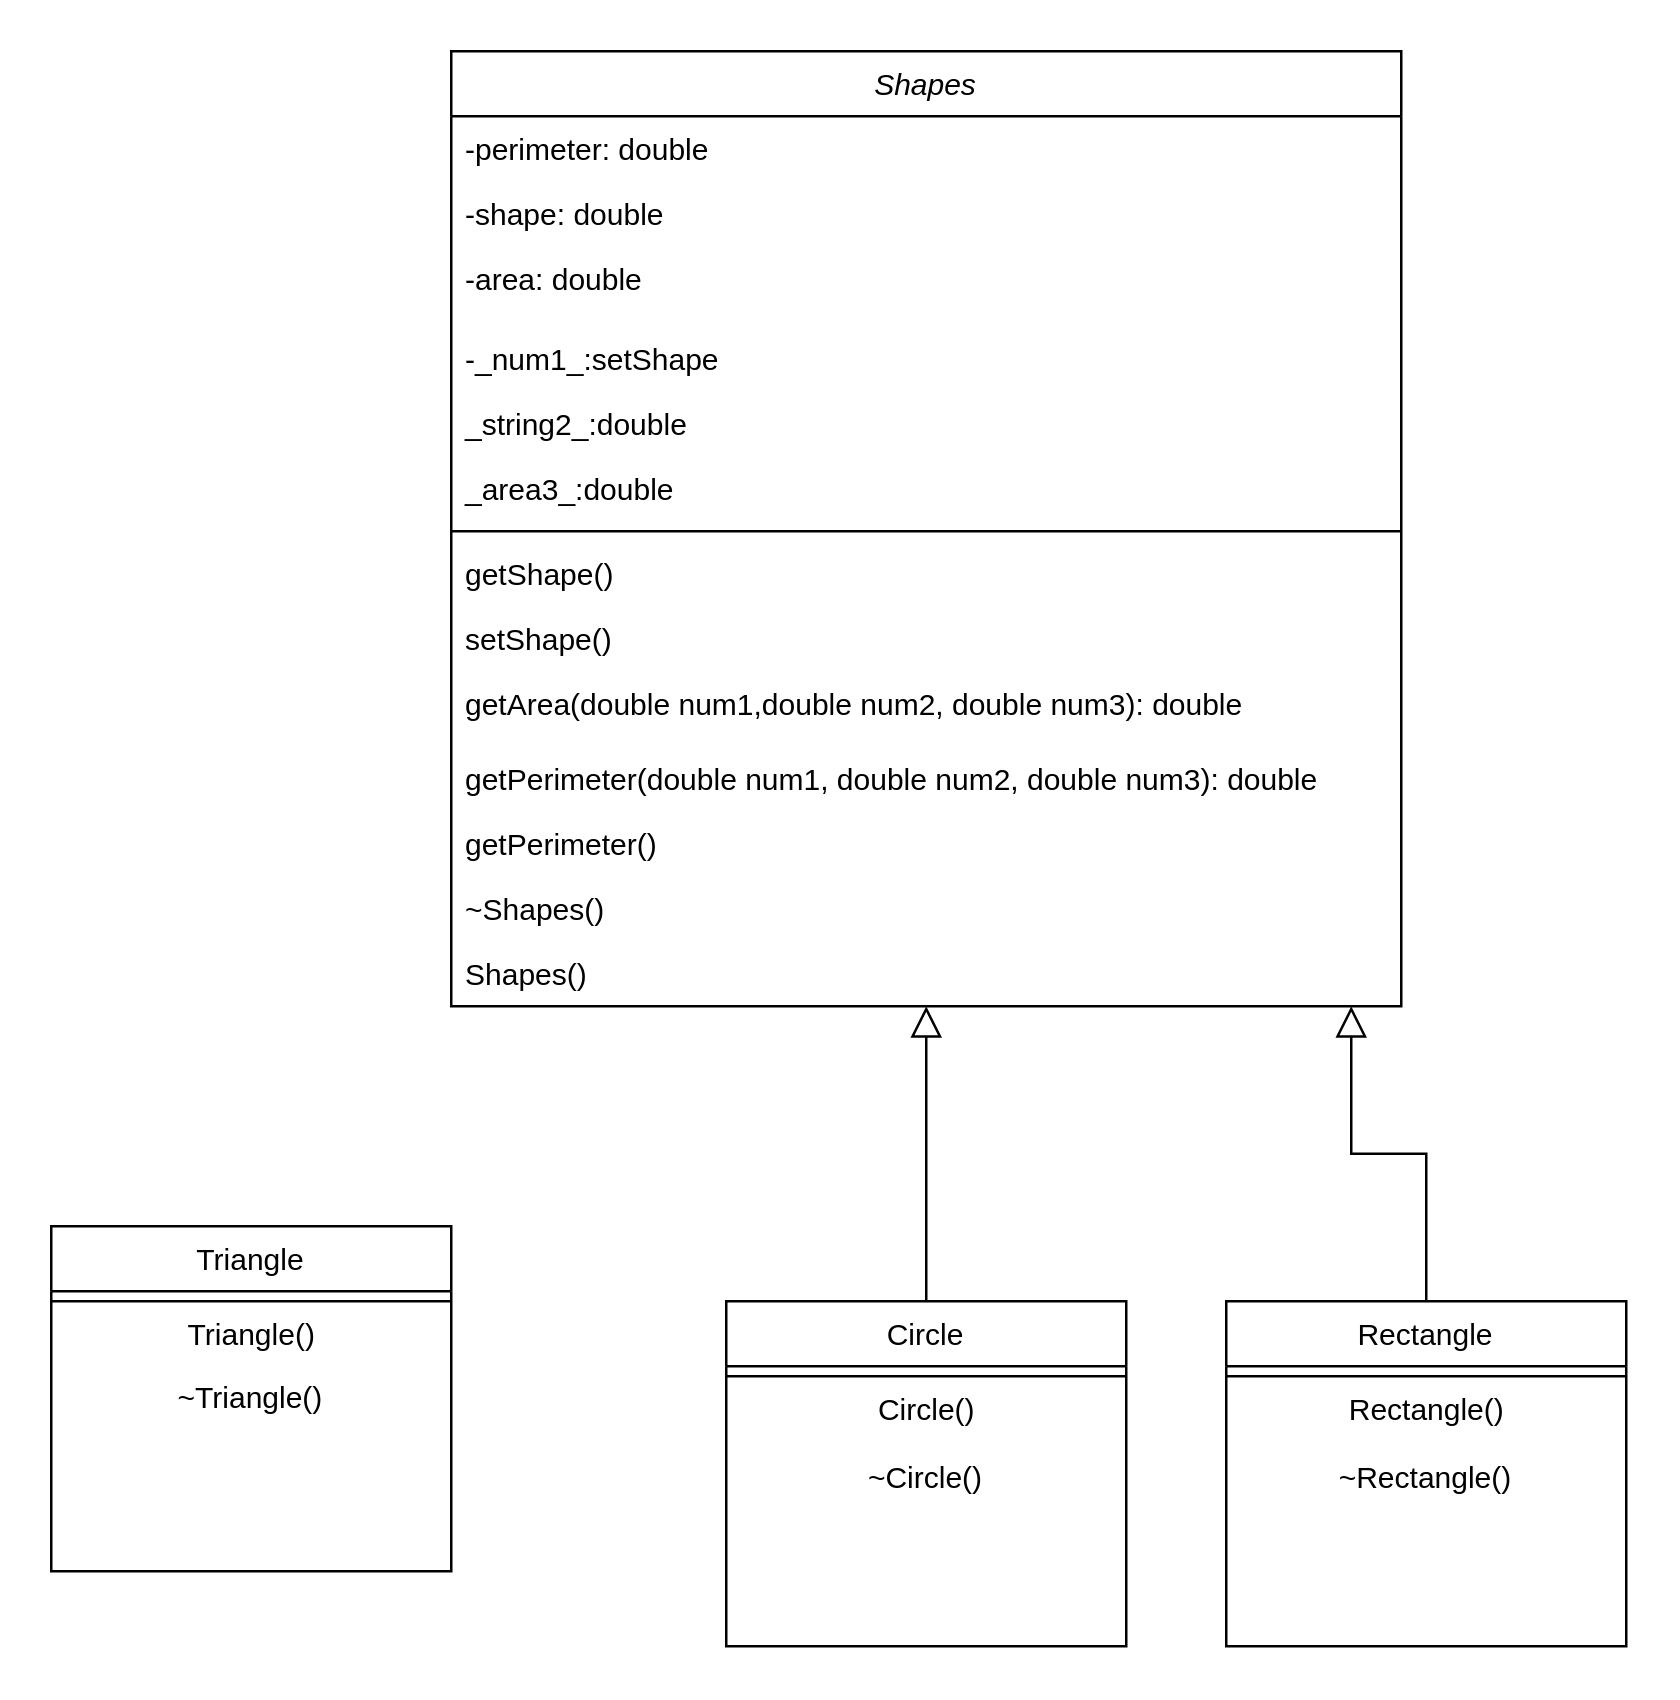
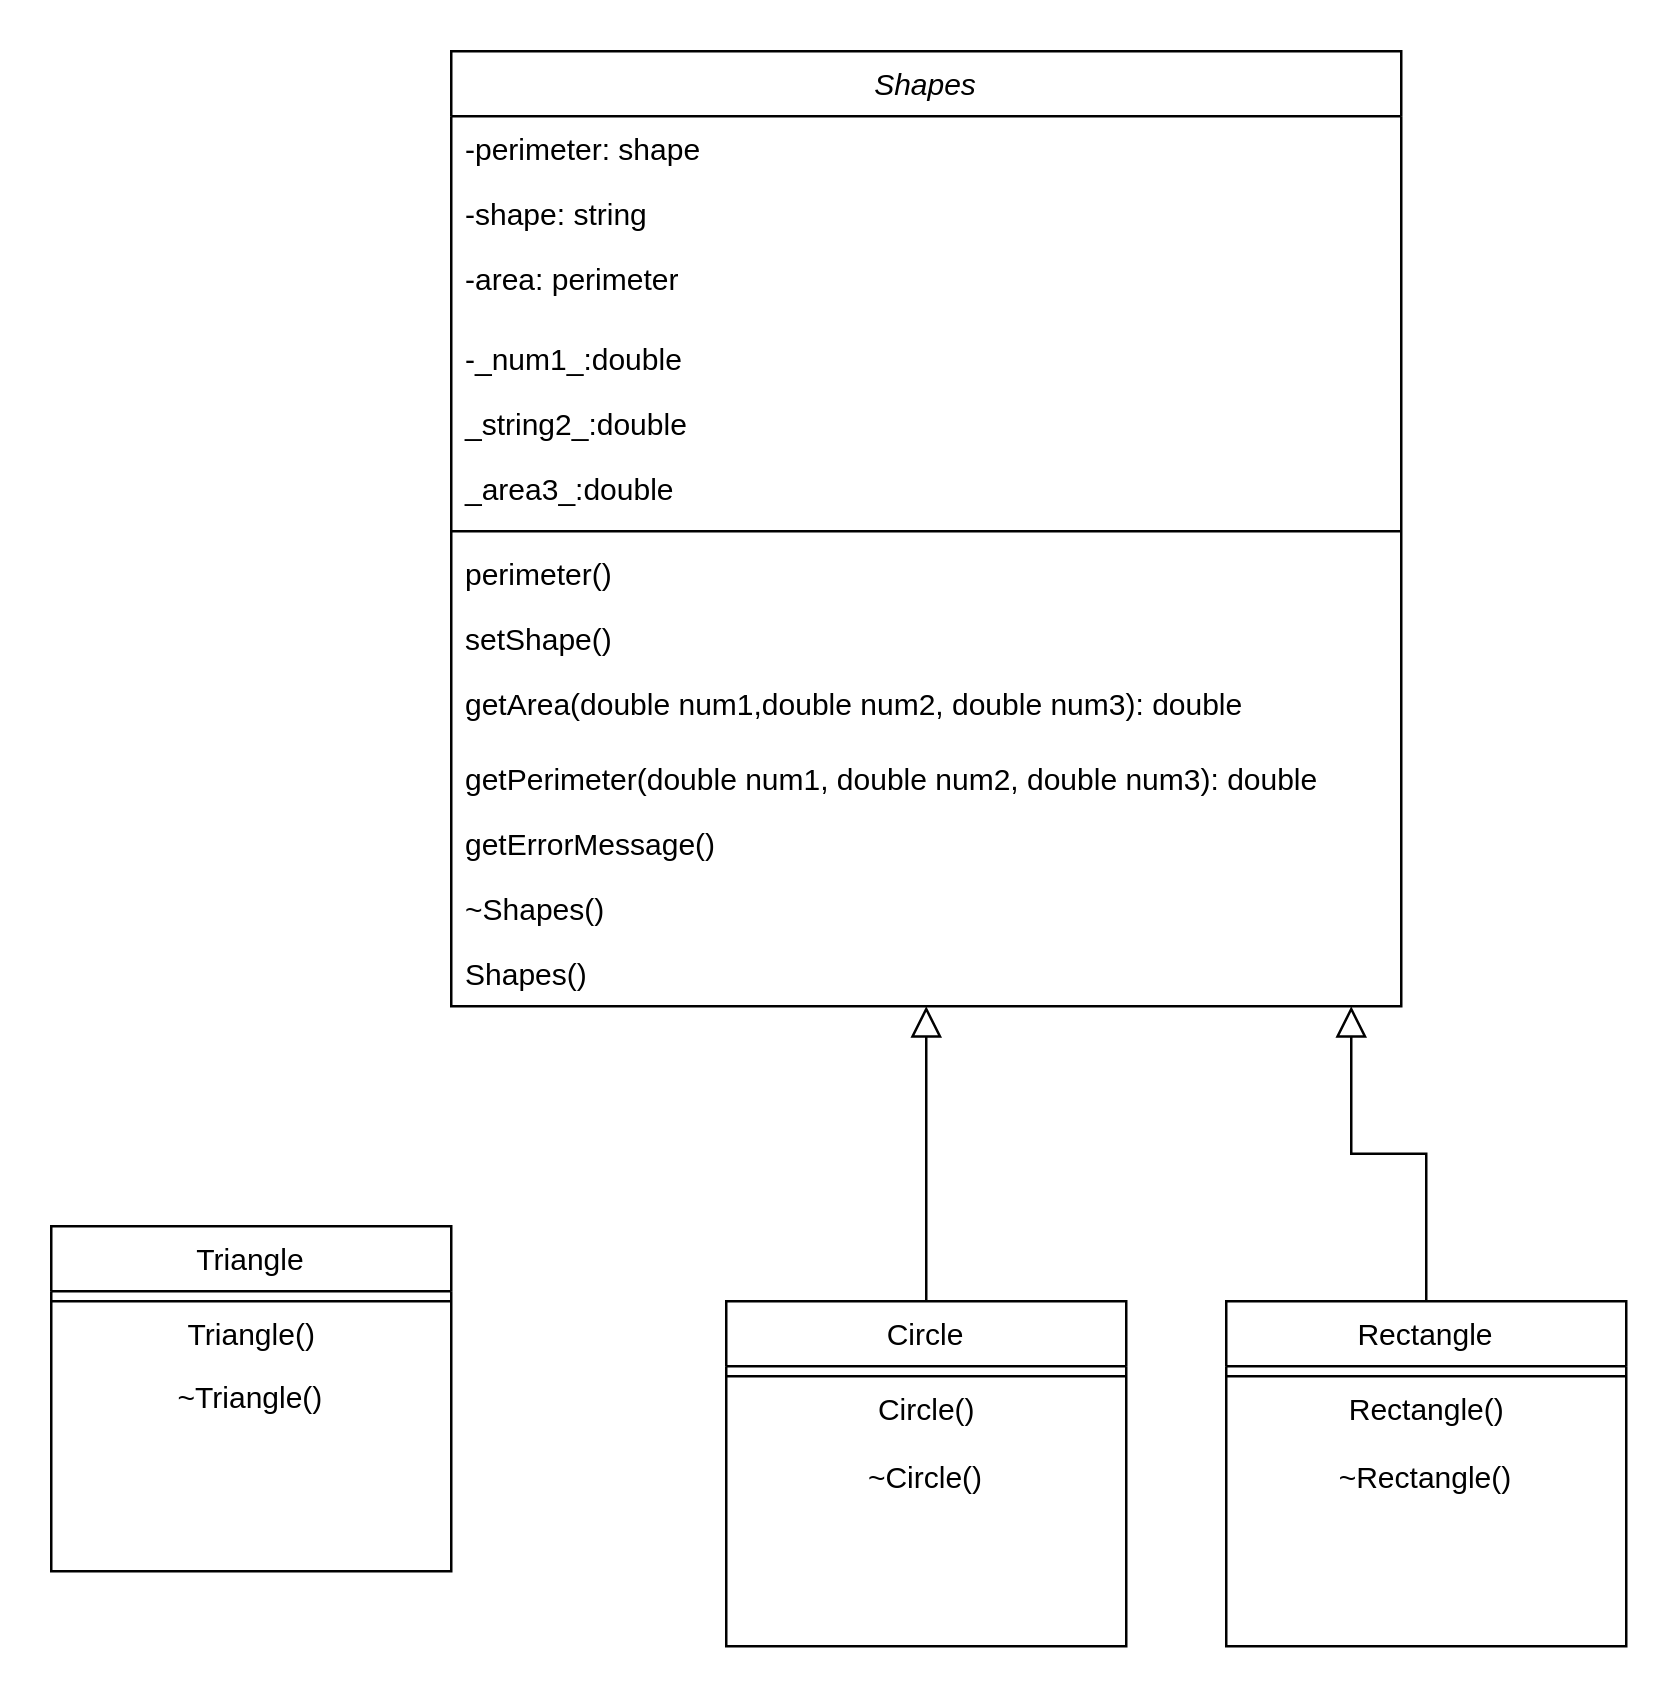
node "-perimeter: double": label "-perimeter: double" -> "-perimeter: shape"
node "-shape: double": label "-shape: double" -> "-shape: string"
node "-area: double": label "-area: double" -> "-area: perimeter"
node "-_num1_:setShape": label "-_num1_:setShape" -> "-_num1_:double"
node "getShape()": label "getShape()" -> "perimeter()"
node "getPerimeter()": label "getPerimeter()" -> "getErrorMessage()"
